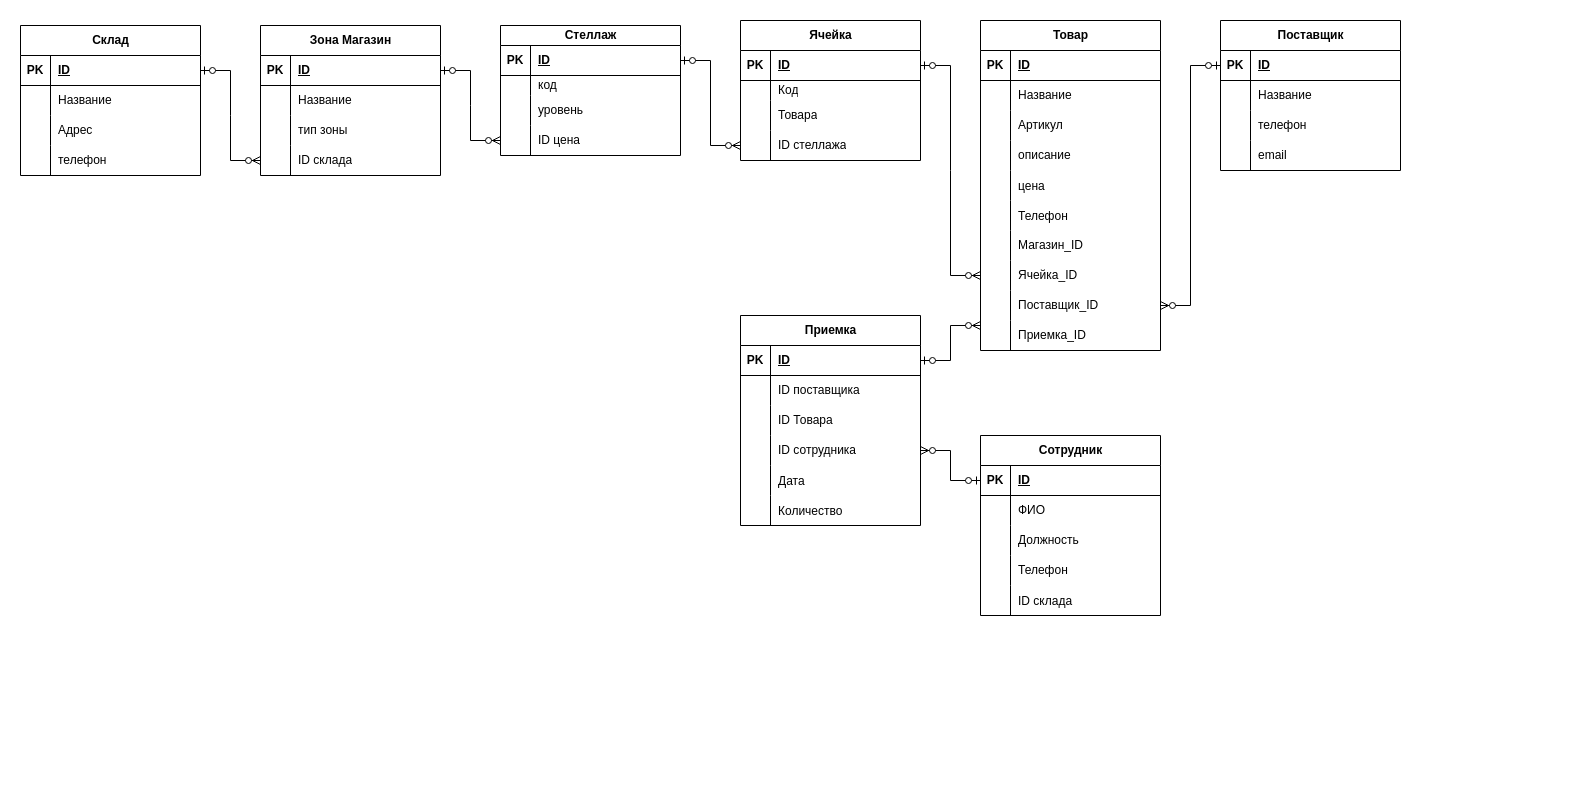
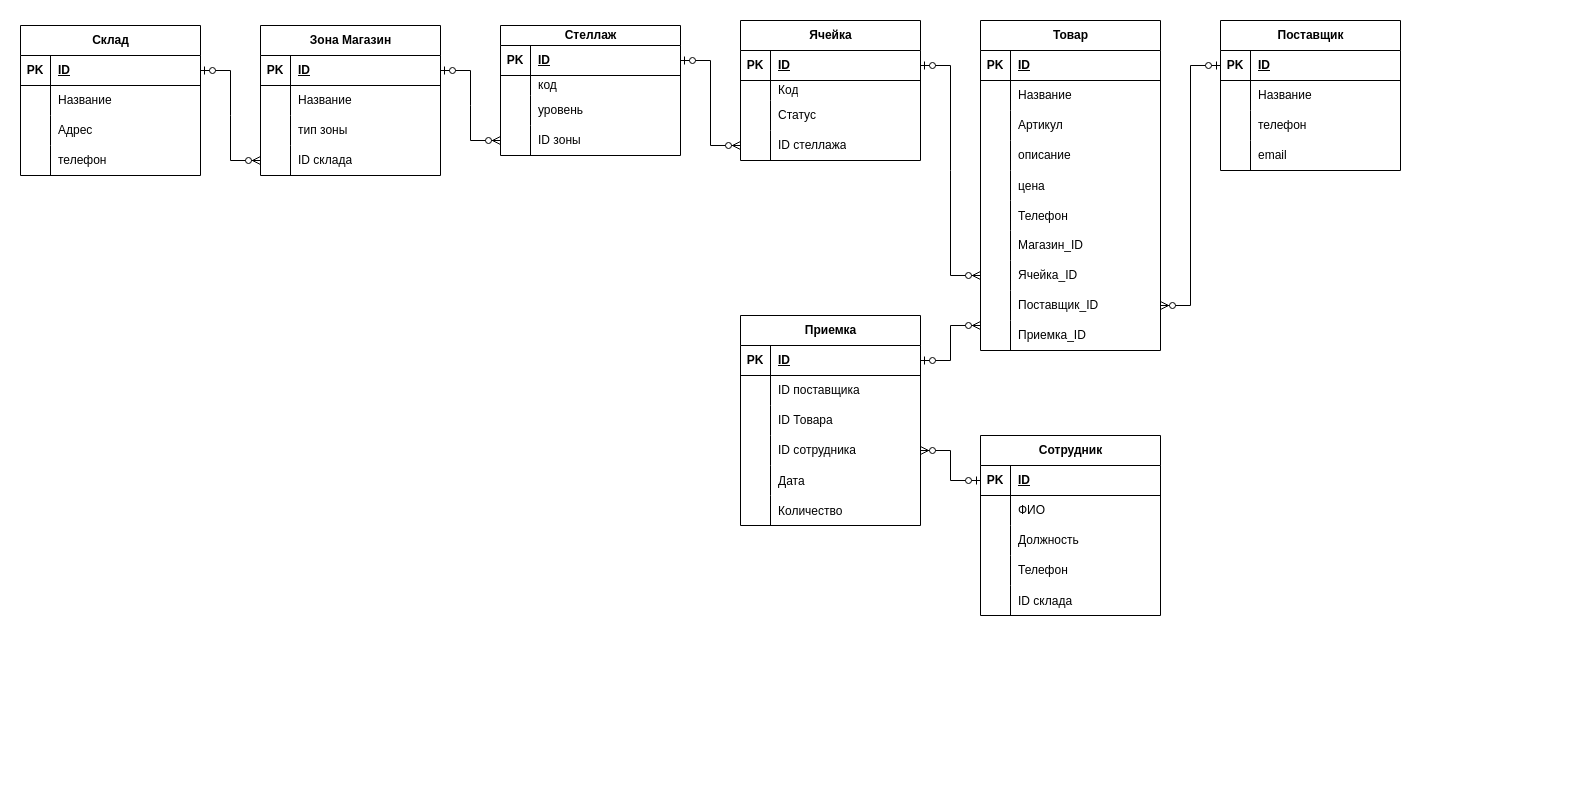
node "Товара": label "Товара" -> "Статус"
node "ID цена": label "ID цена" -> "ID зоны"
